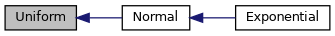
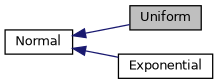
edge "Normal" -> "Uniform": reversed
